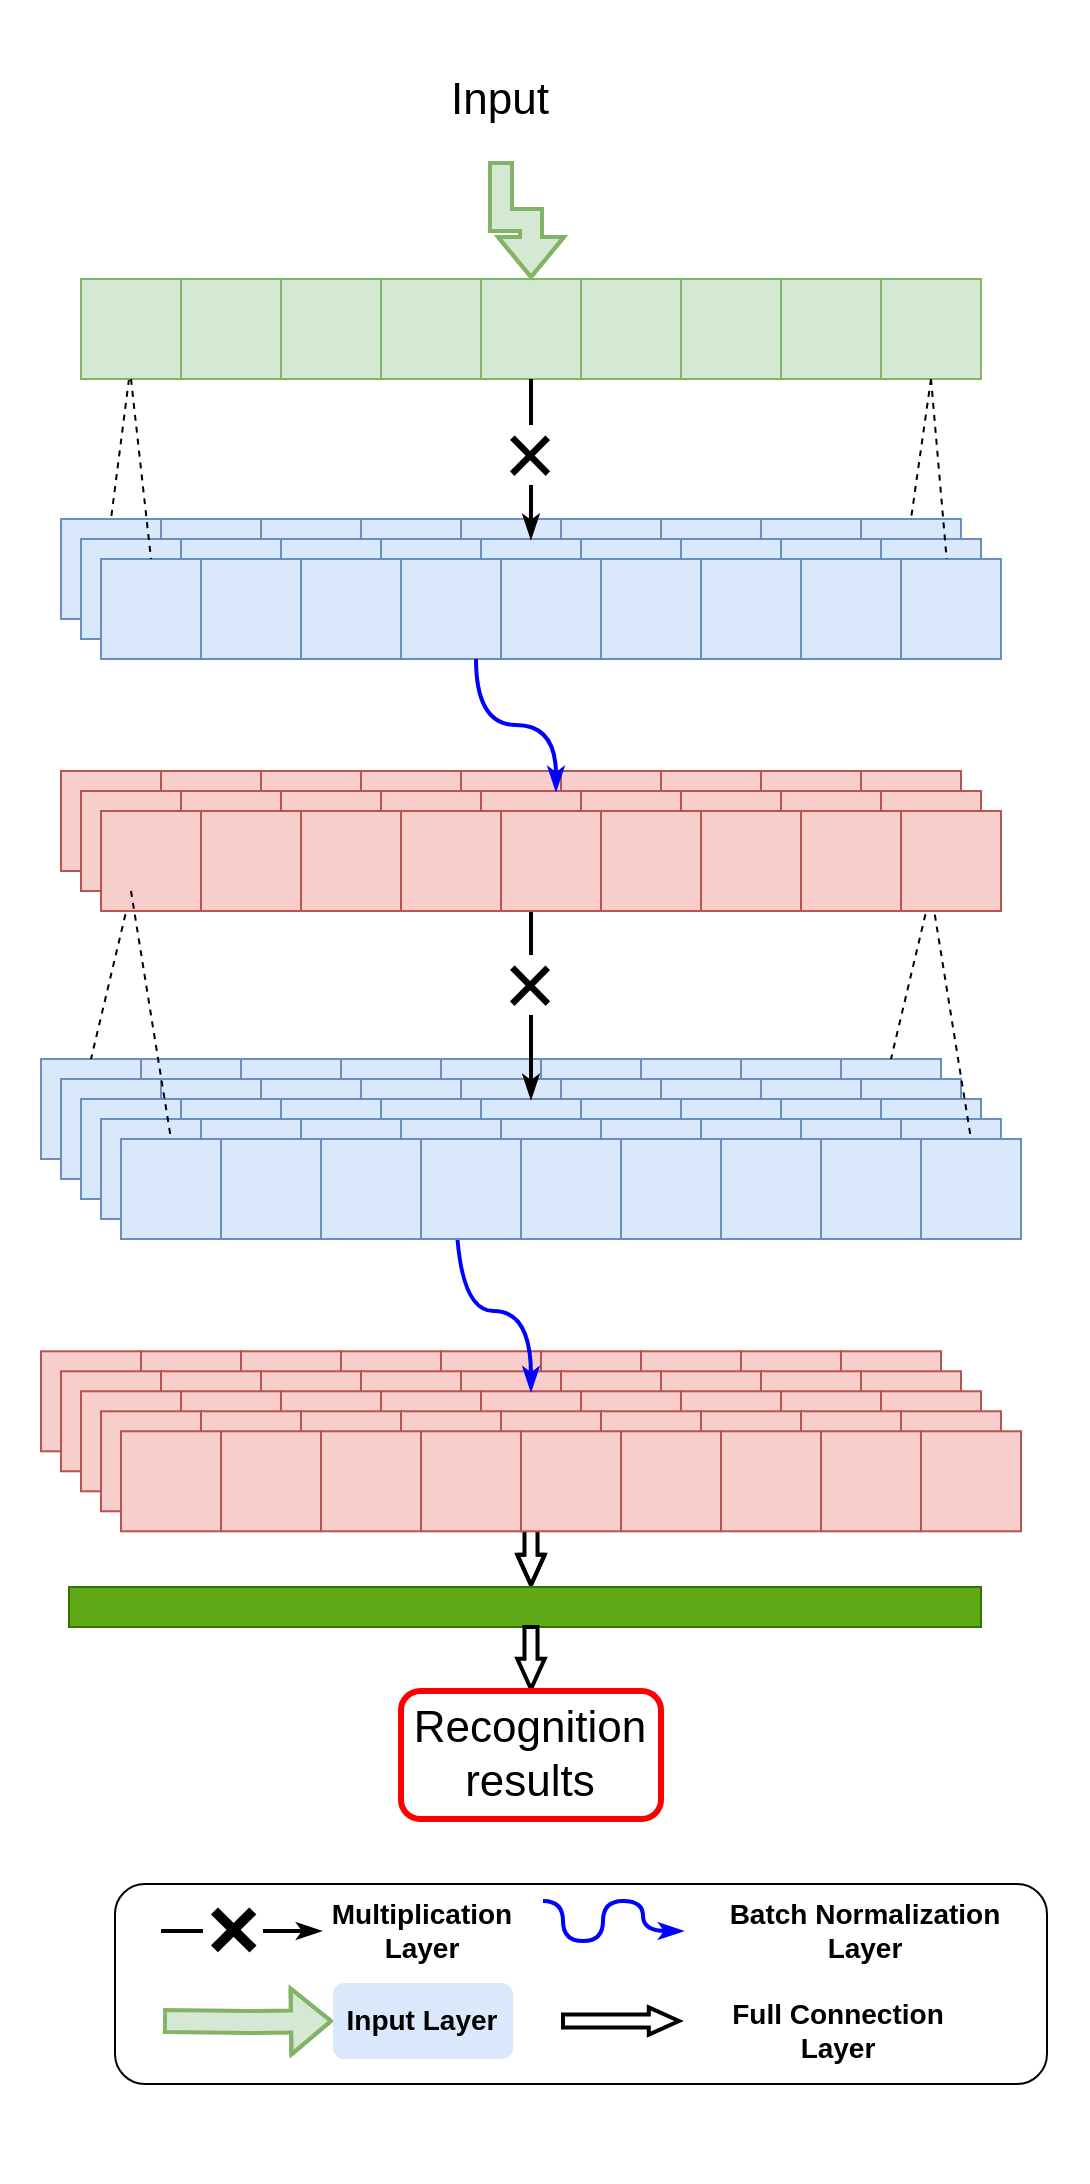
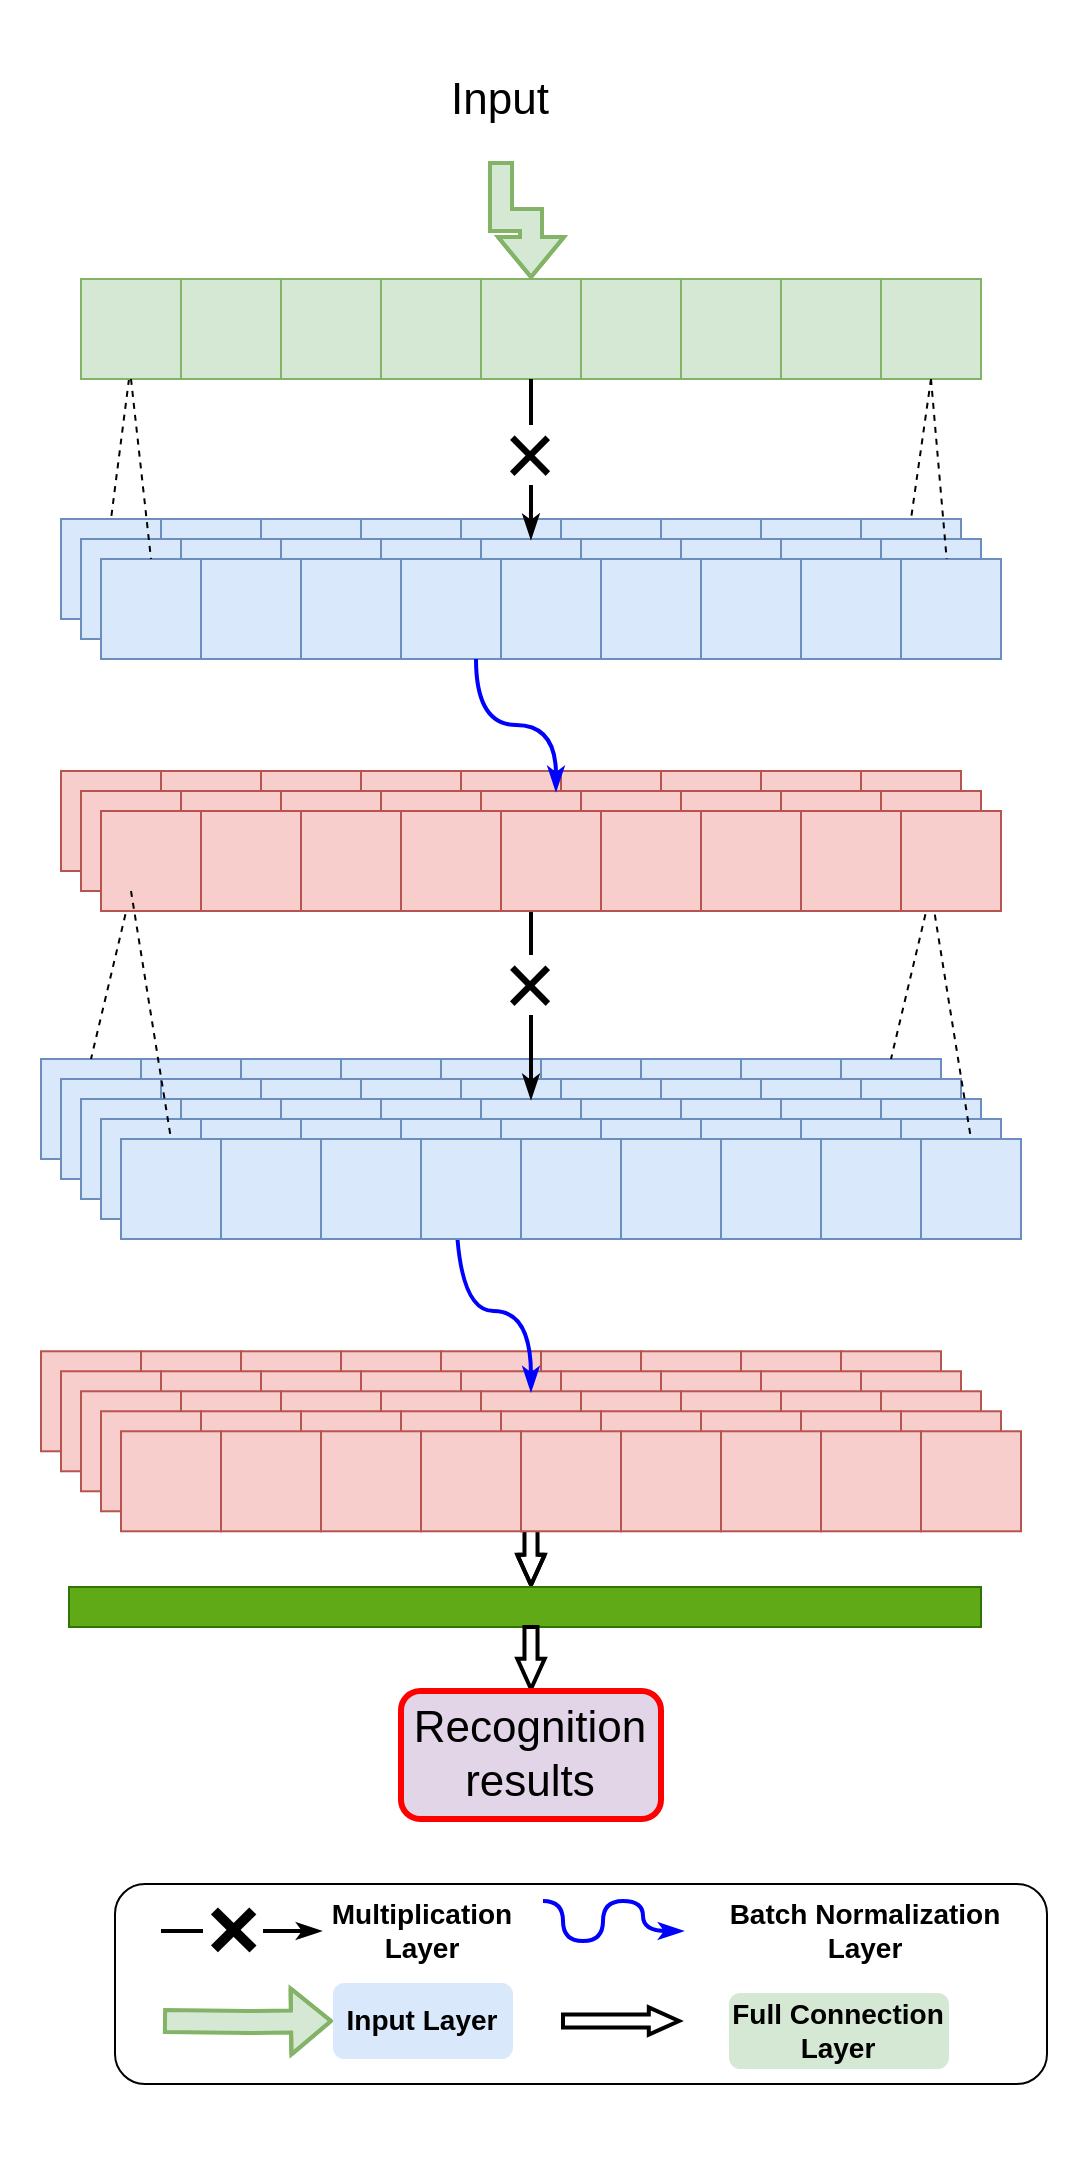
node "Recognition results": fillcolor #ffffff -> #e1d5e7
node "Full Connection Layer": fillcolor #ffffff -> #d5e8d4
